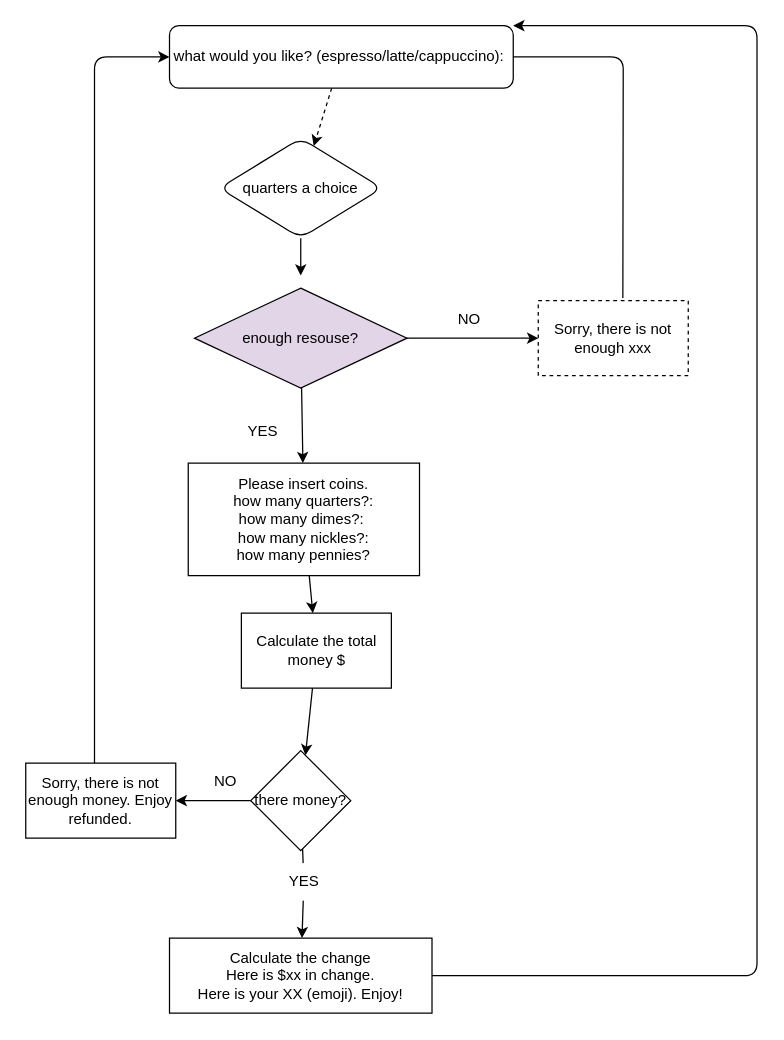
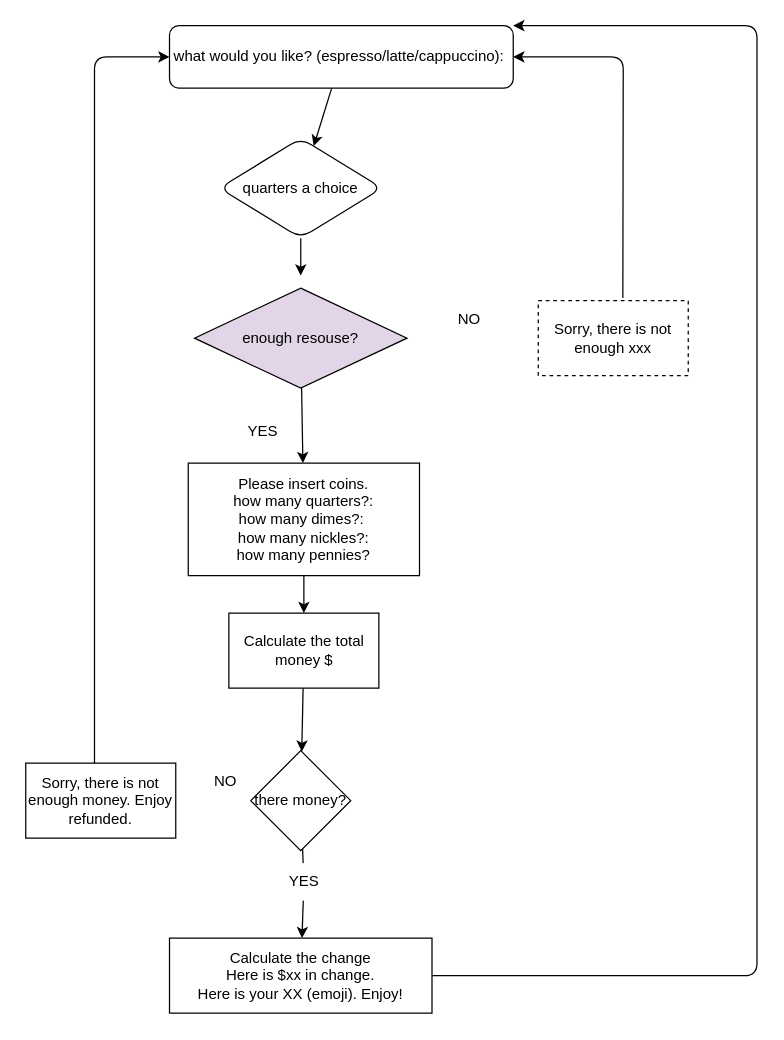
edge "what would you like? (espresso/latte/cappuccino):" -- "Sorry, there is not enough xxx": arrowhead none -> classic
edge "what would you like? (espresso/latte/cappuccino):" -> "quarters a choice": style dashed -> solid
edge "enough resouse?" -> "Sorry, there is not enough xxx": removed
node "Calculate the total money $": moved (316, 651) -> (304, 651)
edge "there money?" -> "Sorry, there is not enough money. Enjoy refunded.": removed
